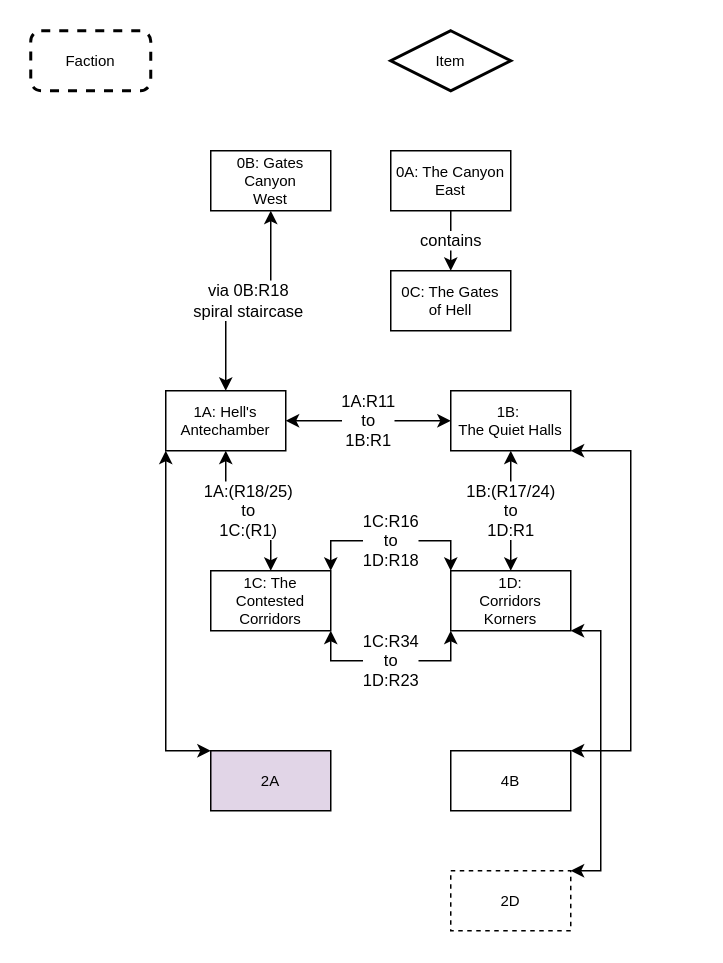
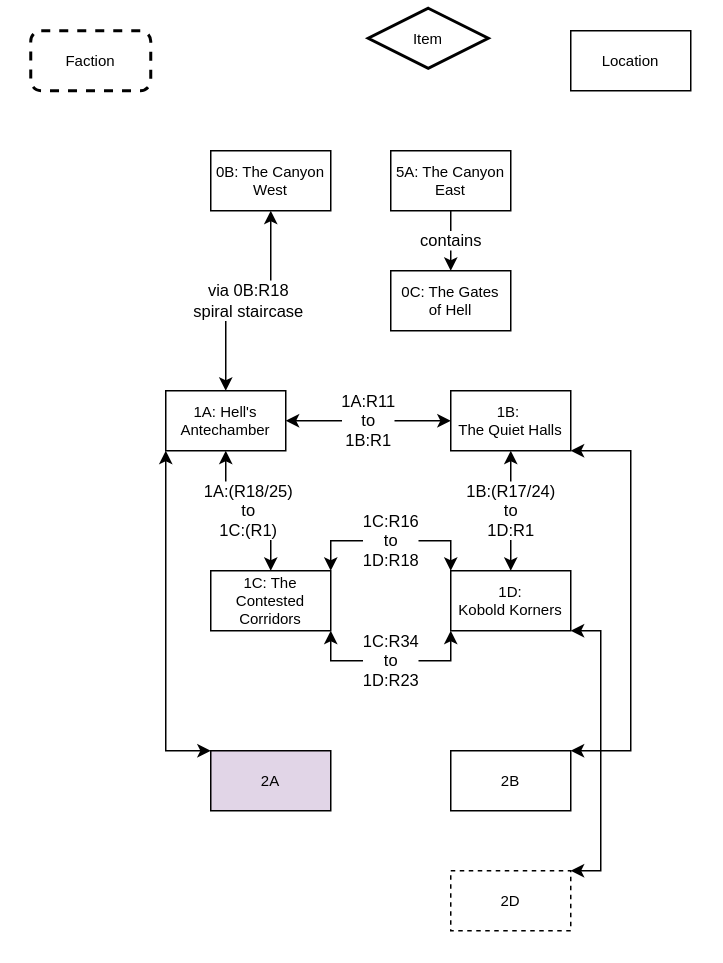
node "Item": moved (451, 61) -> (428, 38)
node "Location": added
node "0B: Gates Canyon West": label "0B: Gates Canyon West" -> "0B: The Canyon West"
node "0A: The Canyon East": label "0A: The Canyon East" -> "5A: The Canyon East"
node "1D: Corridors Korners": label "1D: Corridors Korners" -> "1D: Kobold Korners"
node "4B": label "4B" -> "2B"
